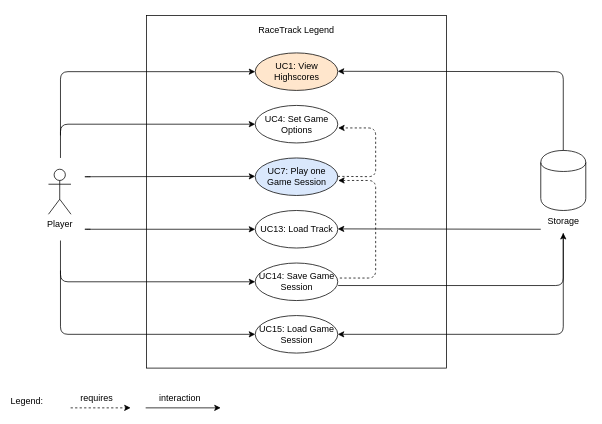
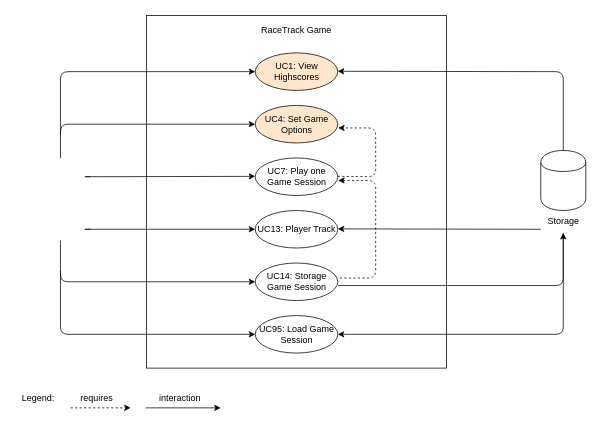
node "RaceTrack Legend": label "RaceTrack Legend" -> "RaceTrack Game"
node "UC4: Set Game Options": fillcolor #ffffff -> #ffe6cc
node "UC7: Play one Game Session": fillcolor #dae8fc -> #ffffff
node "Player": removed
node "UC13: Load Track": label "UC13: Load Track" -> "UC13: Player Track"
node "UC14: Save Game Session": label "UC14: Save Game Session" -> "UC14: Storage Game Session"
node "UC15: Load Game Session": label "UC15: Load Game Session" -> "UC95: Load Game Session"
node "Legend:": moved (27, 402) -> (38, 398)
